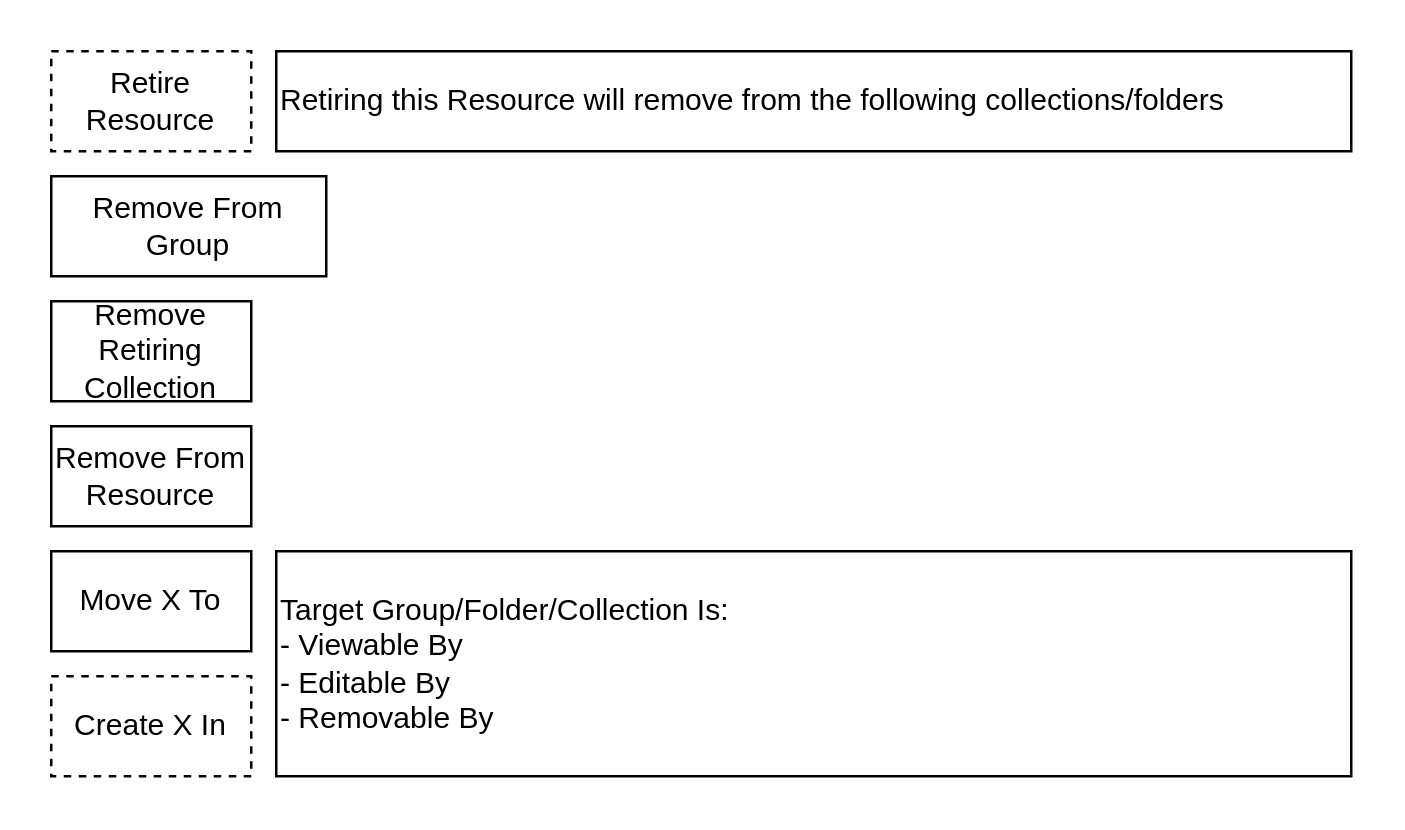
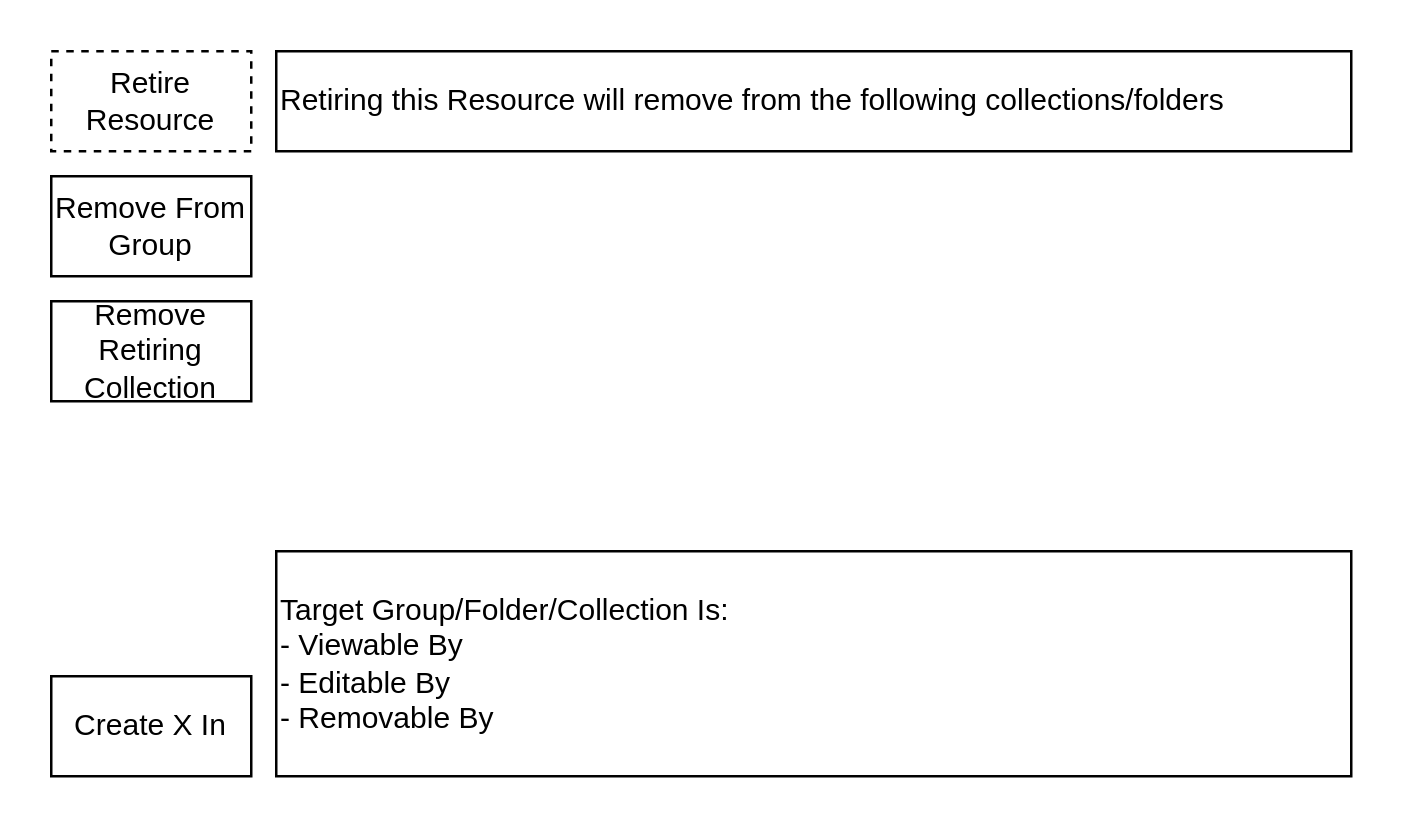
node "Remove From Group": size 275x100 -> 200x100
node "Remove From Resource": removed
node "Move X To": removed
node "Create X In": style dashed -> solid
